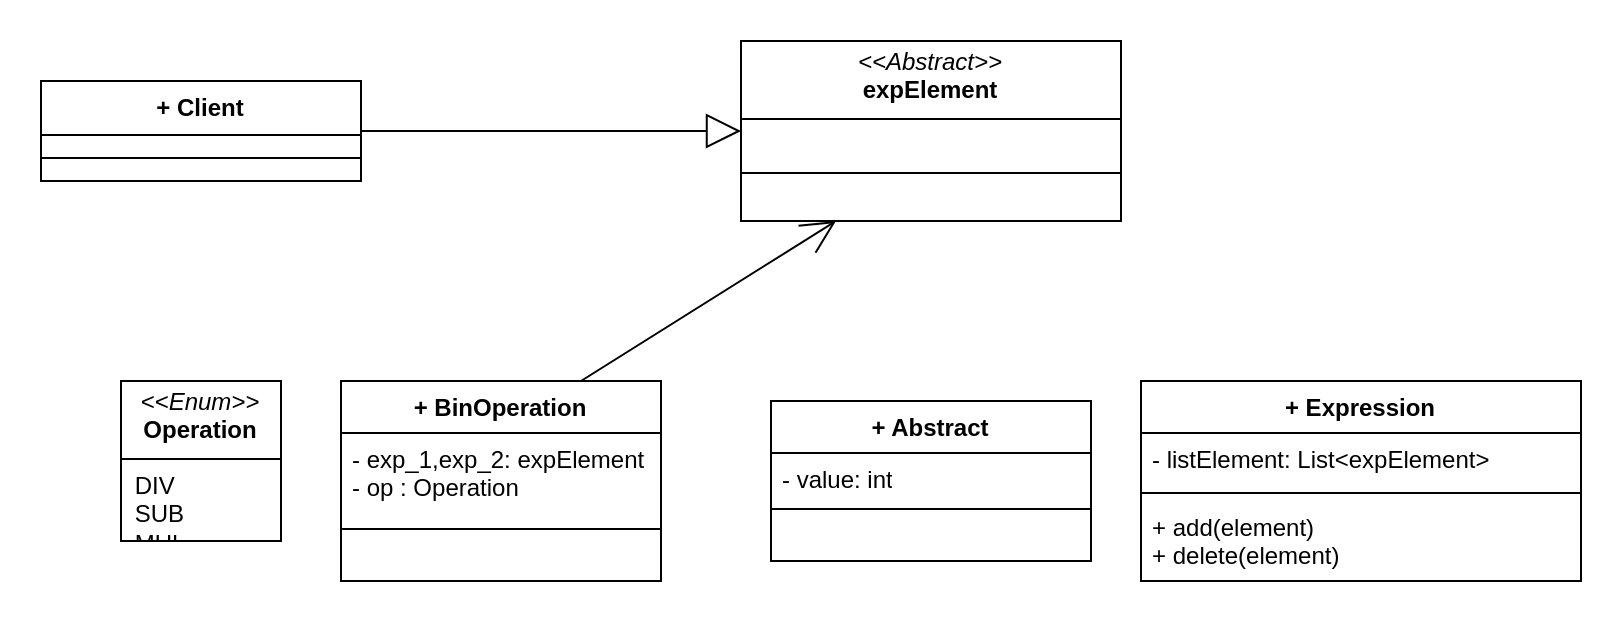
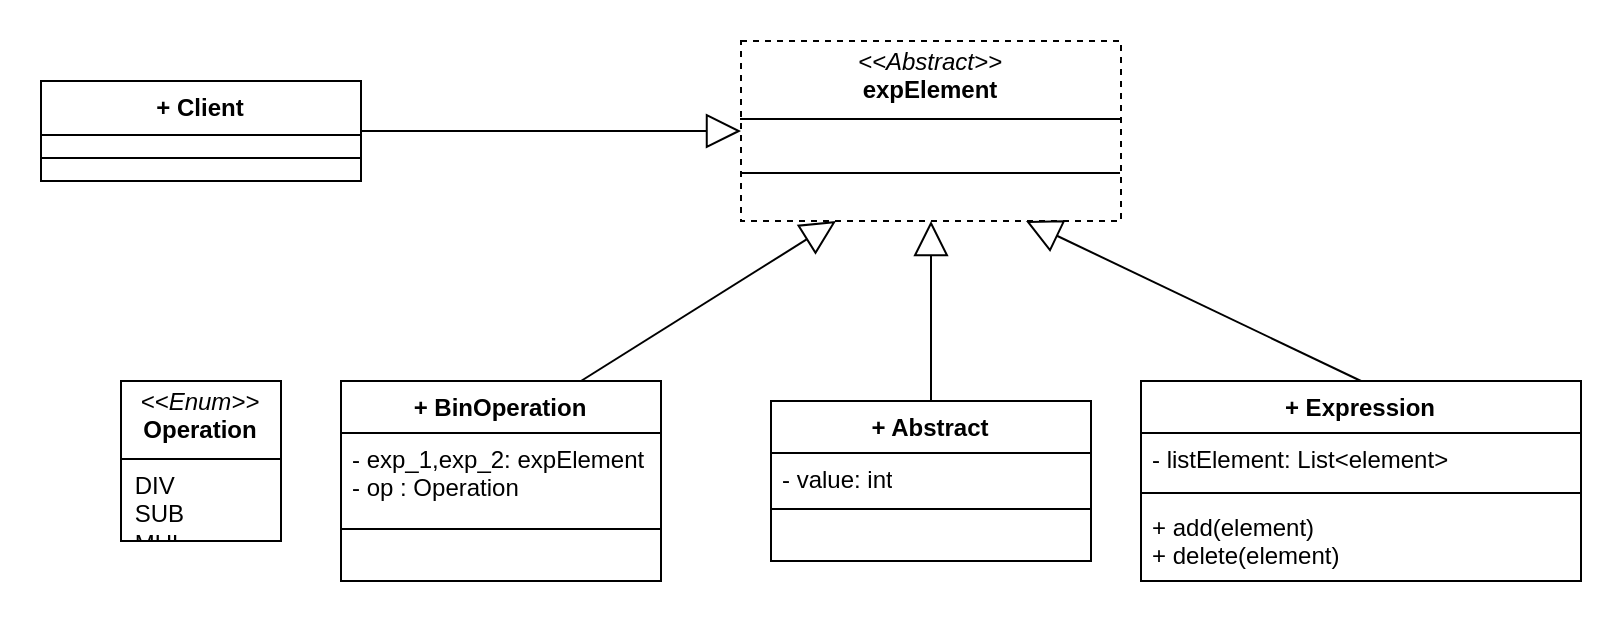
node "<<Abstract>> expElement": style solid -> dashed
edge "+ BinOperation" -> "<<Abstract>> expElement": arrowhead open -> block
edge "+ Expression" -> "<<Abstract>> expElement": added
edge "+ Abstract" -> "<<Abstract>> expElement": added
node "- listElement: List<expElement>": label "- listElement: List<expElement>" -> "- listElement: List<element>"
